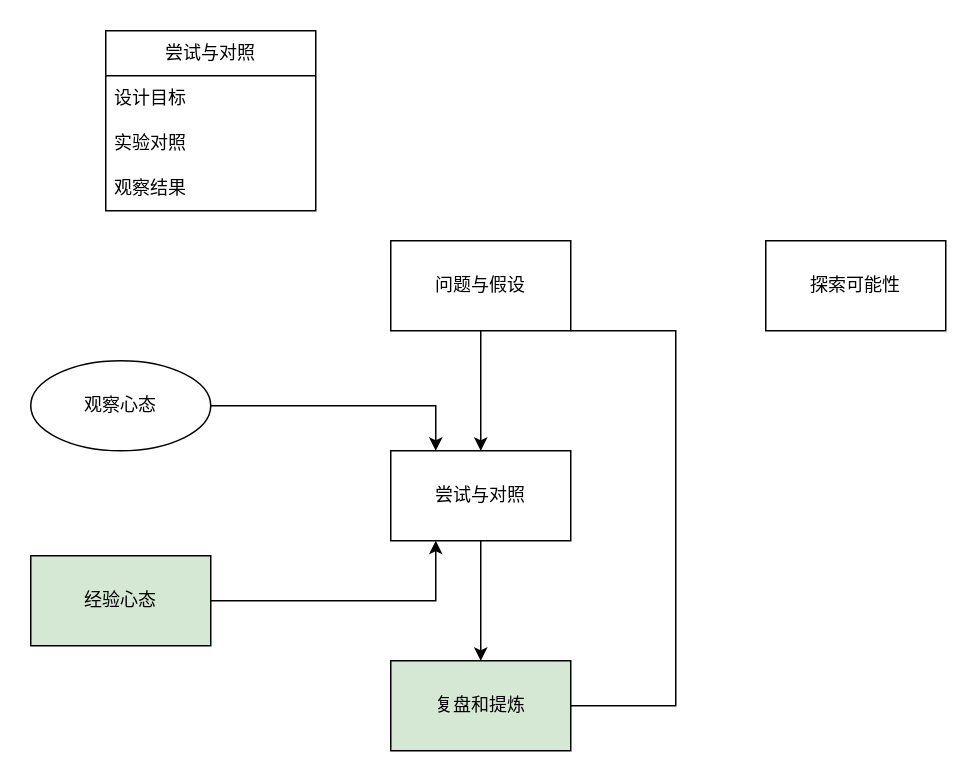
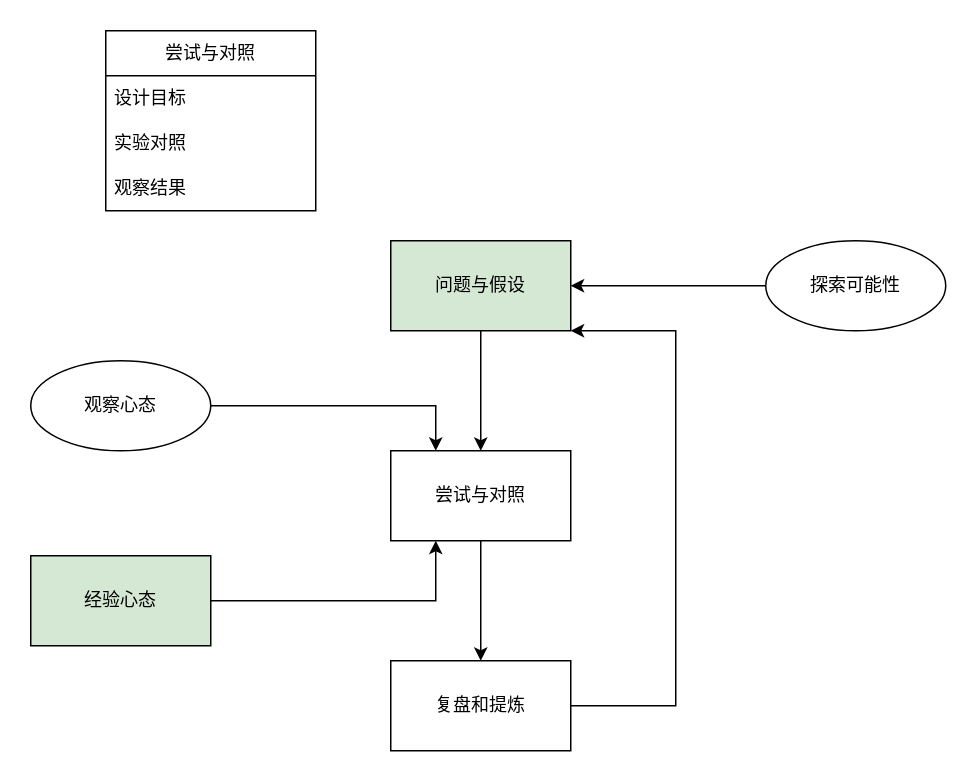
node "问题与假设": fillcolor #ffffff -> #d5e8d4
edge "探索可能性" -> "问题与假设": added
node "探索可能性": shape rectangle -> ellipse
edge "问题与假设" -- "复盘和提炼": arrowhead none -> classic
node "复盘和提炼": fillcolor #d5e8d4 -> #ffffff
